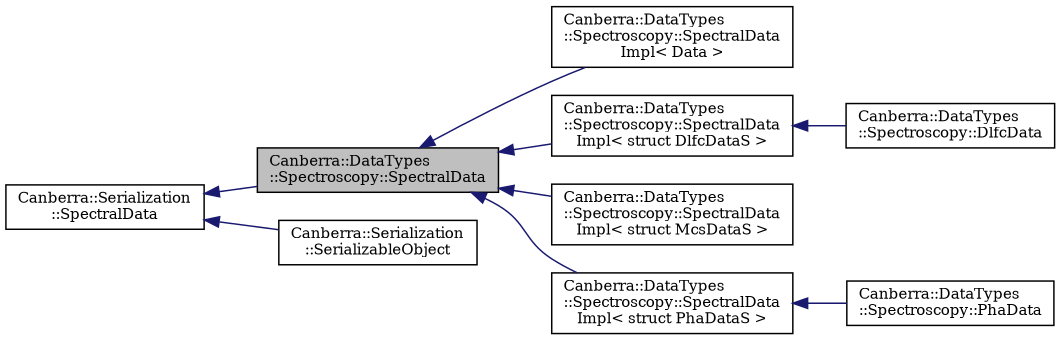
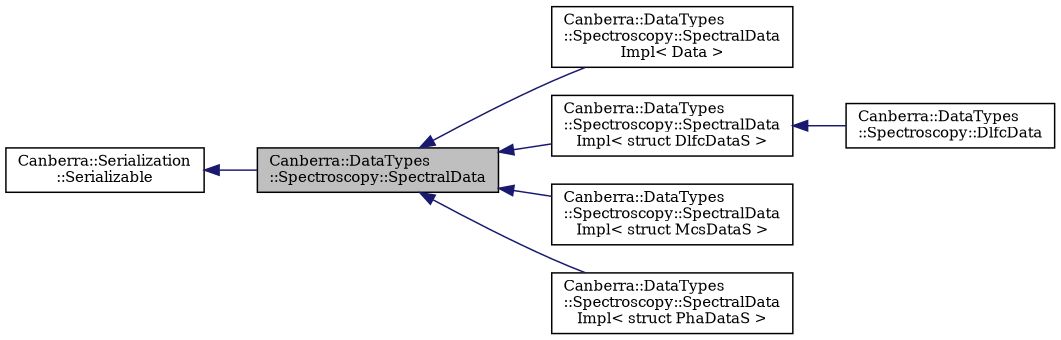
node "Canberra::Serialization ::SpectralData": label "Canberra::Serialization ::SpectralData" -> "Canberra::Serialization ::Serializable"
node "Canberra::Serialization ::SerializableObject": removed
node "Canberra::DataTypes ::Spectroscopy::PhaData": removed
